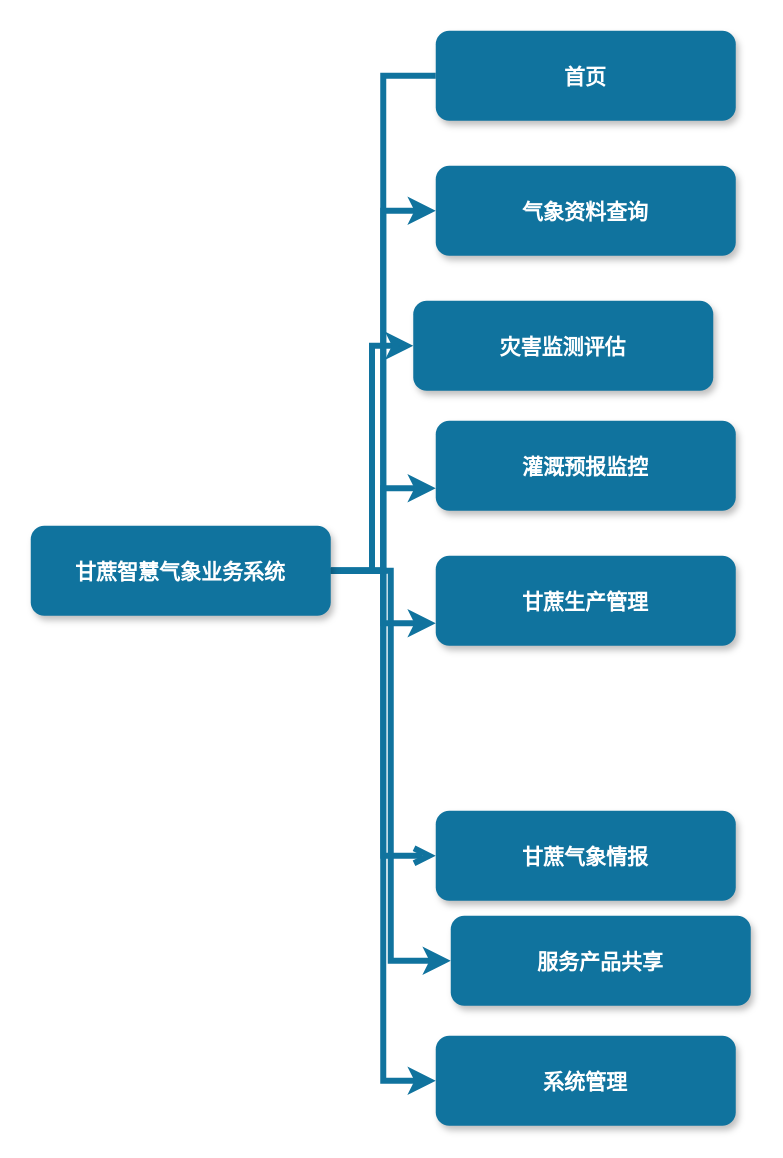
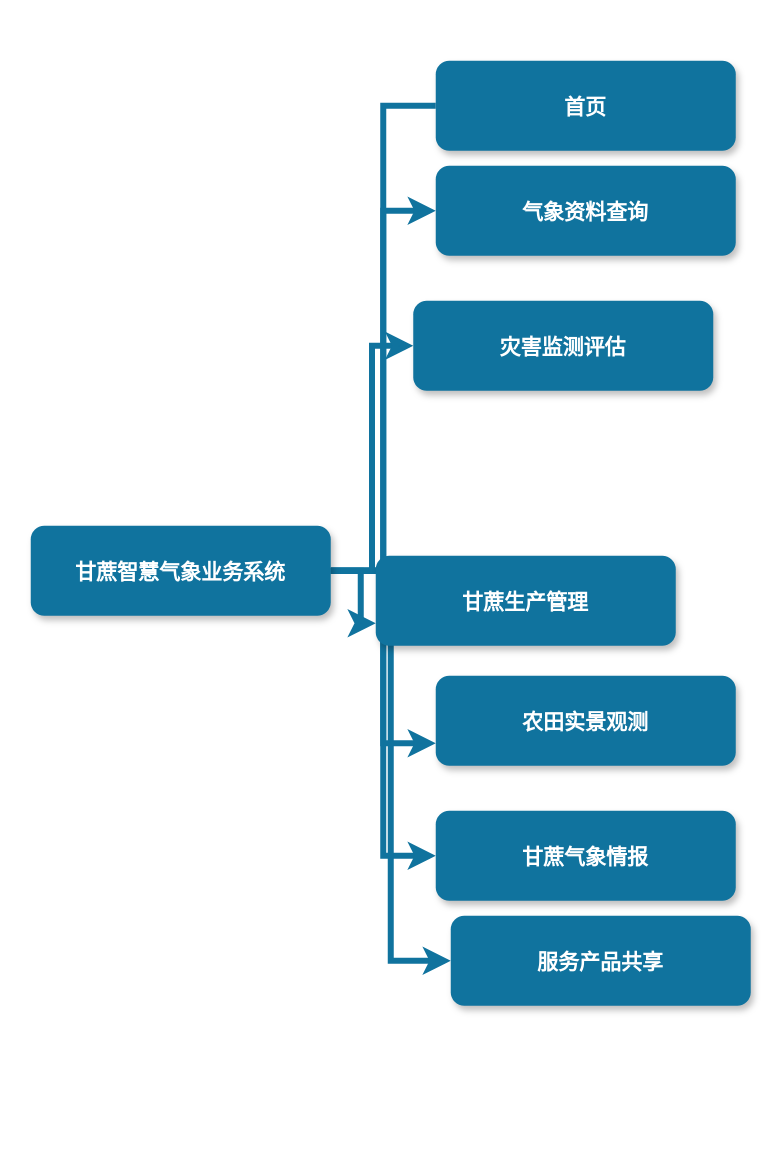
node "首页": moved (586, 76) -> (586, 106)
node "灌溉预报监控": removed
edge "甘蔗智慧气象业务系统" -> "灌溉预报监控": removed
node "甘蔗生产管理": moved (586, 601) -> (526, 601)
node "农田实景观测": added
edge "甘蔗智慧气象业务系统" -> "农田实景观测": added
edge "甘蔗智慧气象业务系统" -> "甘蔗气象情报": arrowhead open -> classic
edge "甘蔗智慧气象业务系统" -> "系统管理": removed
node "系统管理": removed
